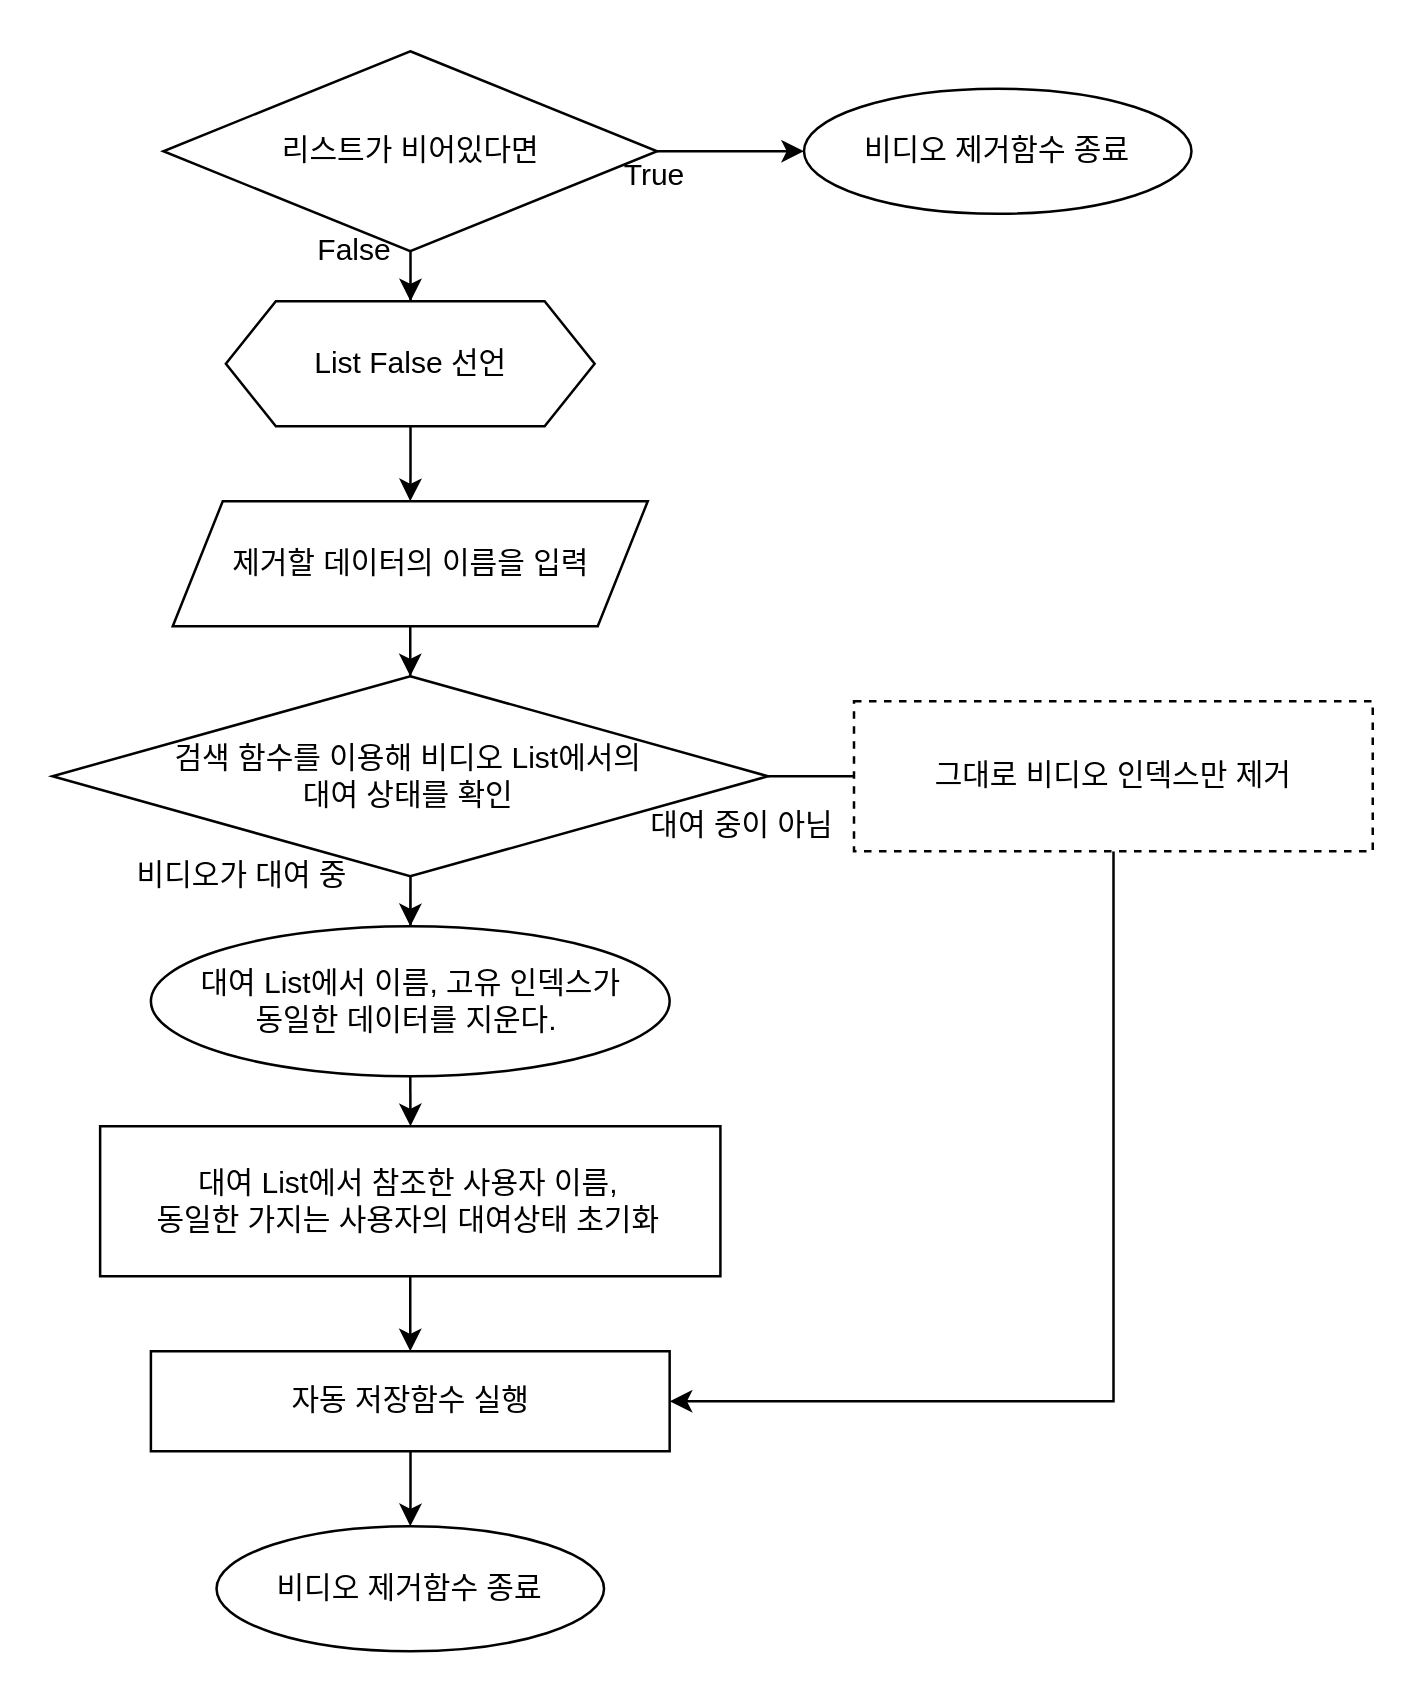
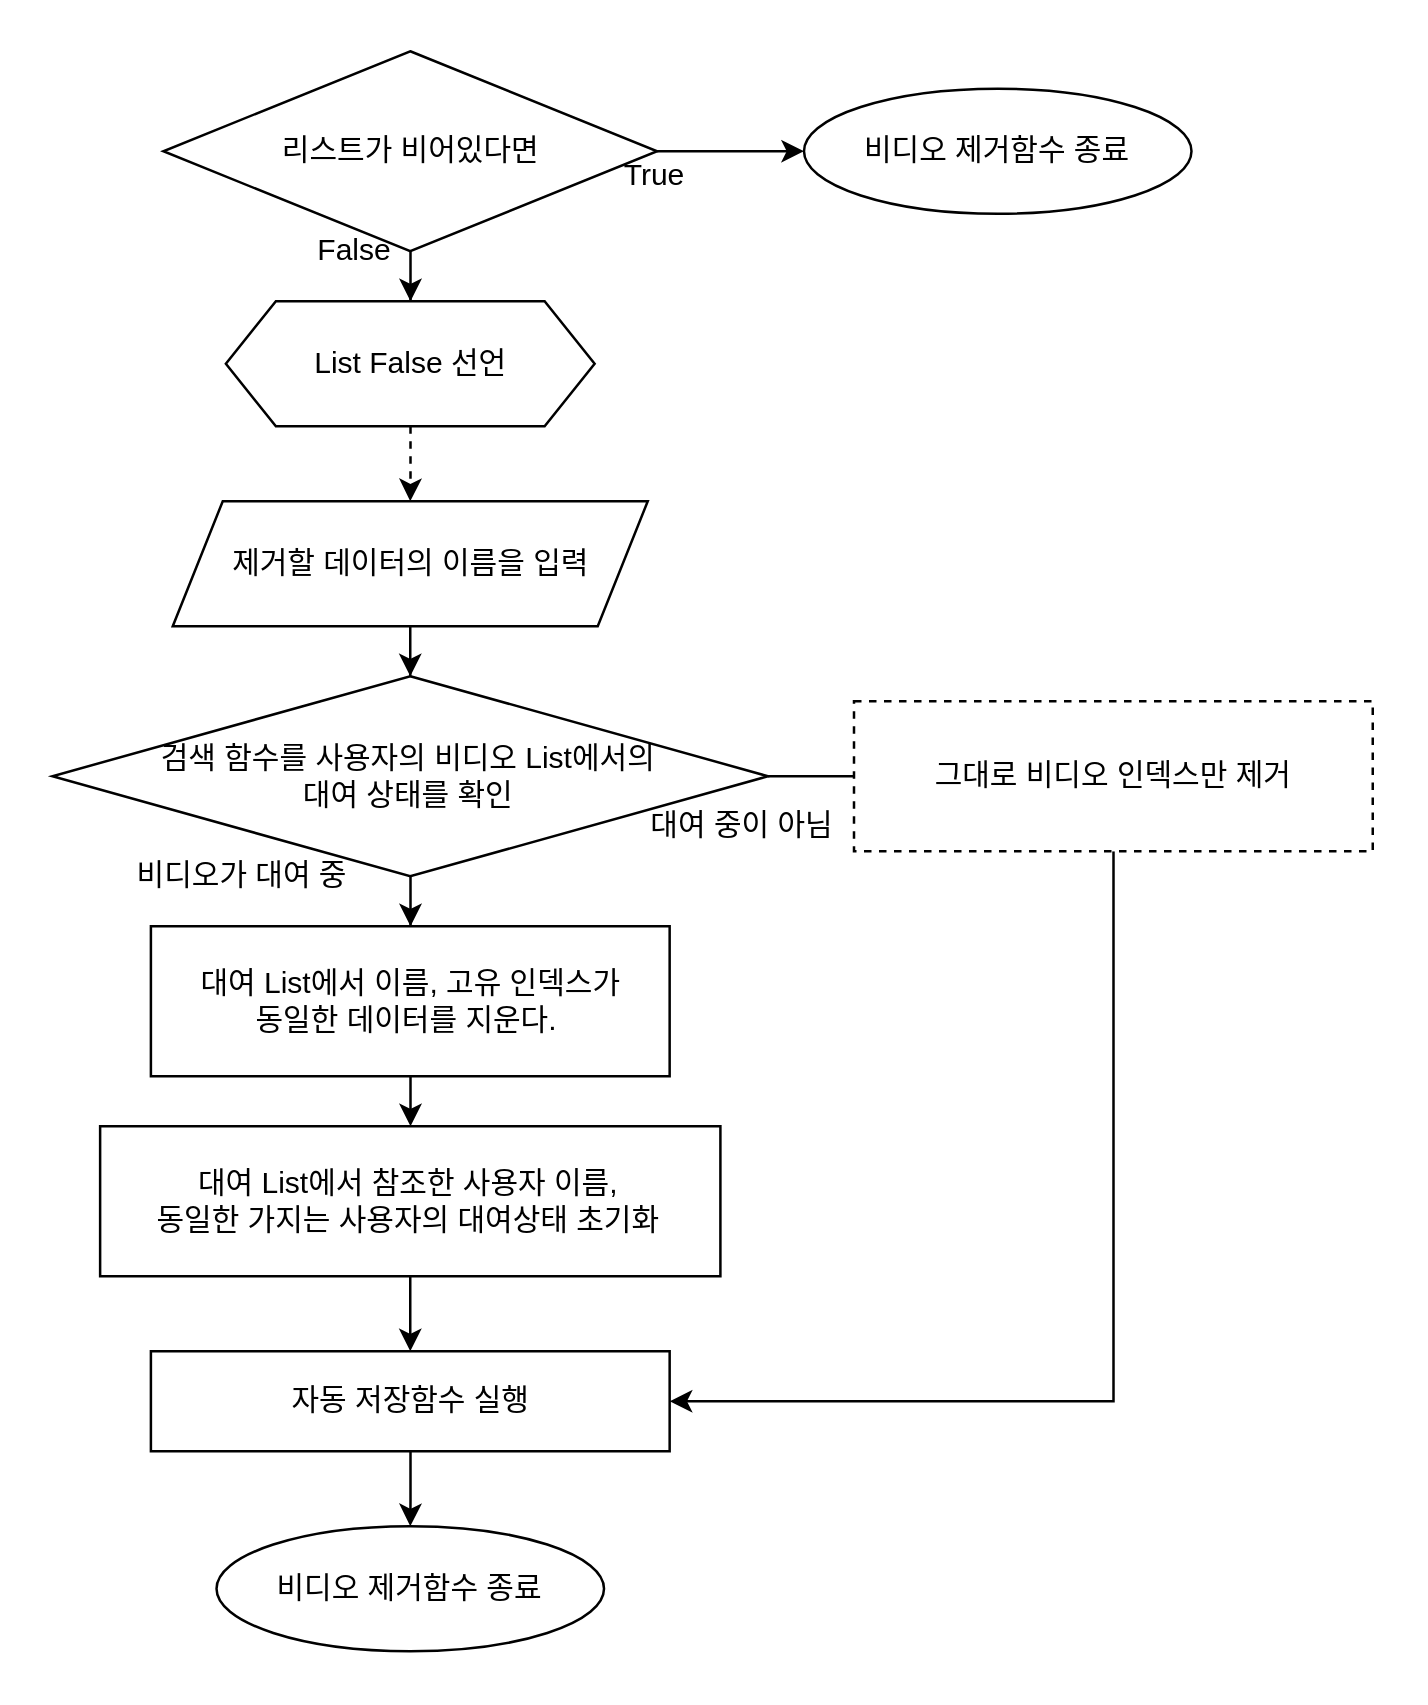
edge "List False 선언" -> "제거할 데이터의 이름을 입력": style solid -> dashed
node "검색 함수를 이용해 비디오 List에서의 대여 상태를 확인": label "검색 함수를 이용해 비디오 List에서의 대여 상태를 확인" -> "검색 함수를 사용자의 비디오 List에서의 대여 상태를 확인"
node "대여 List에서 이름, 고유 인덱스가 동일한 데이터를 지운다.": shape ellipse -> rectangle
